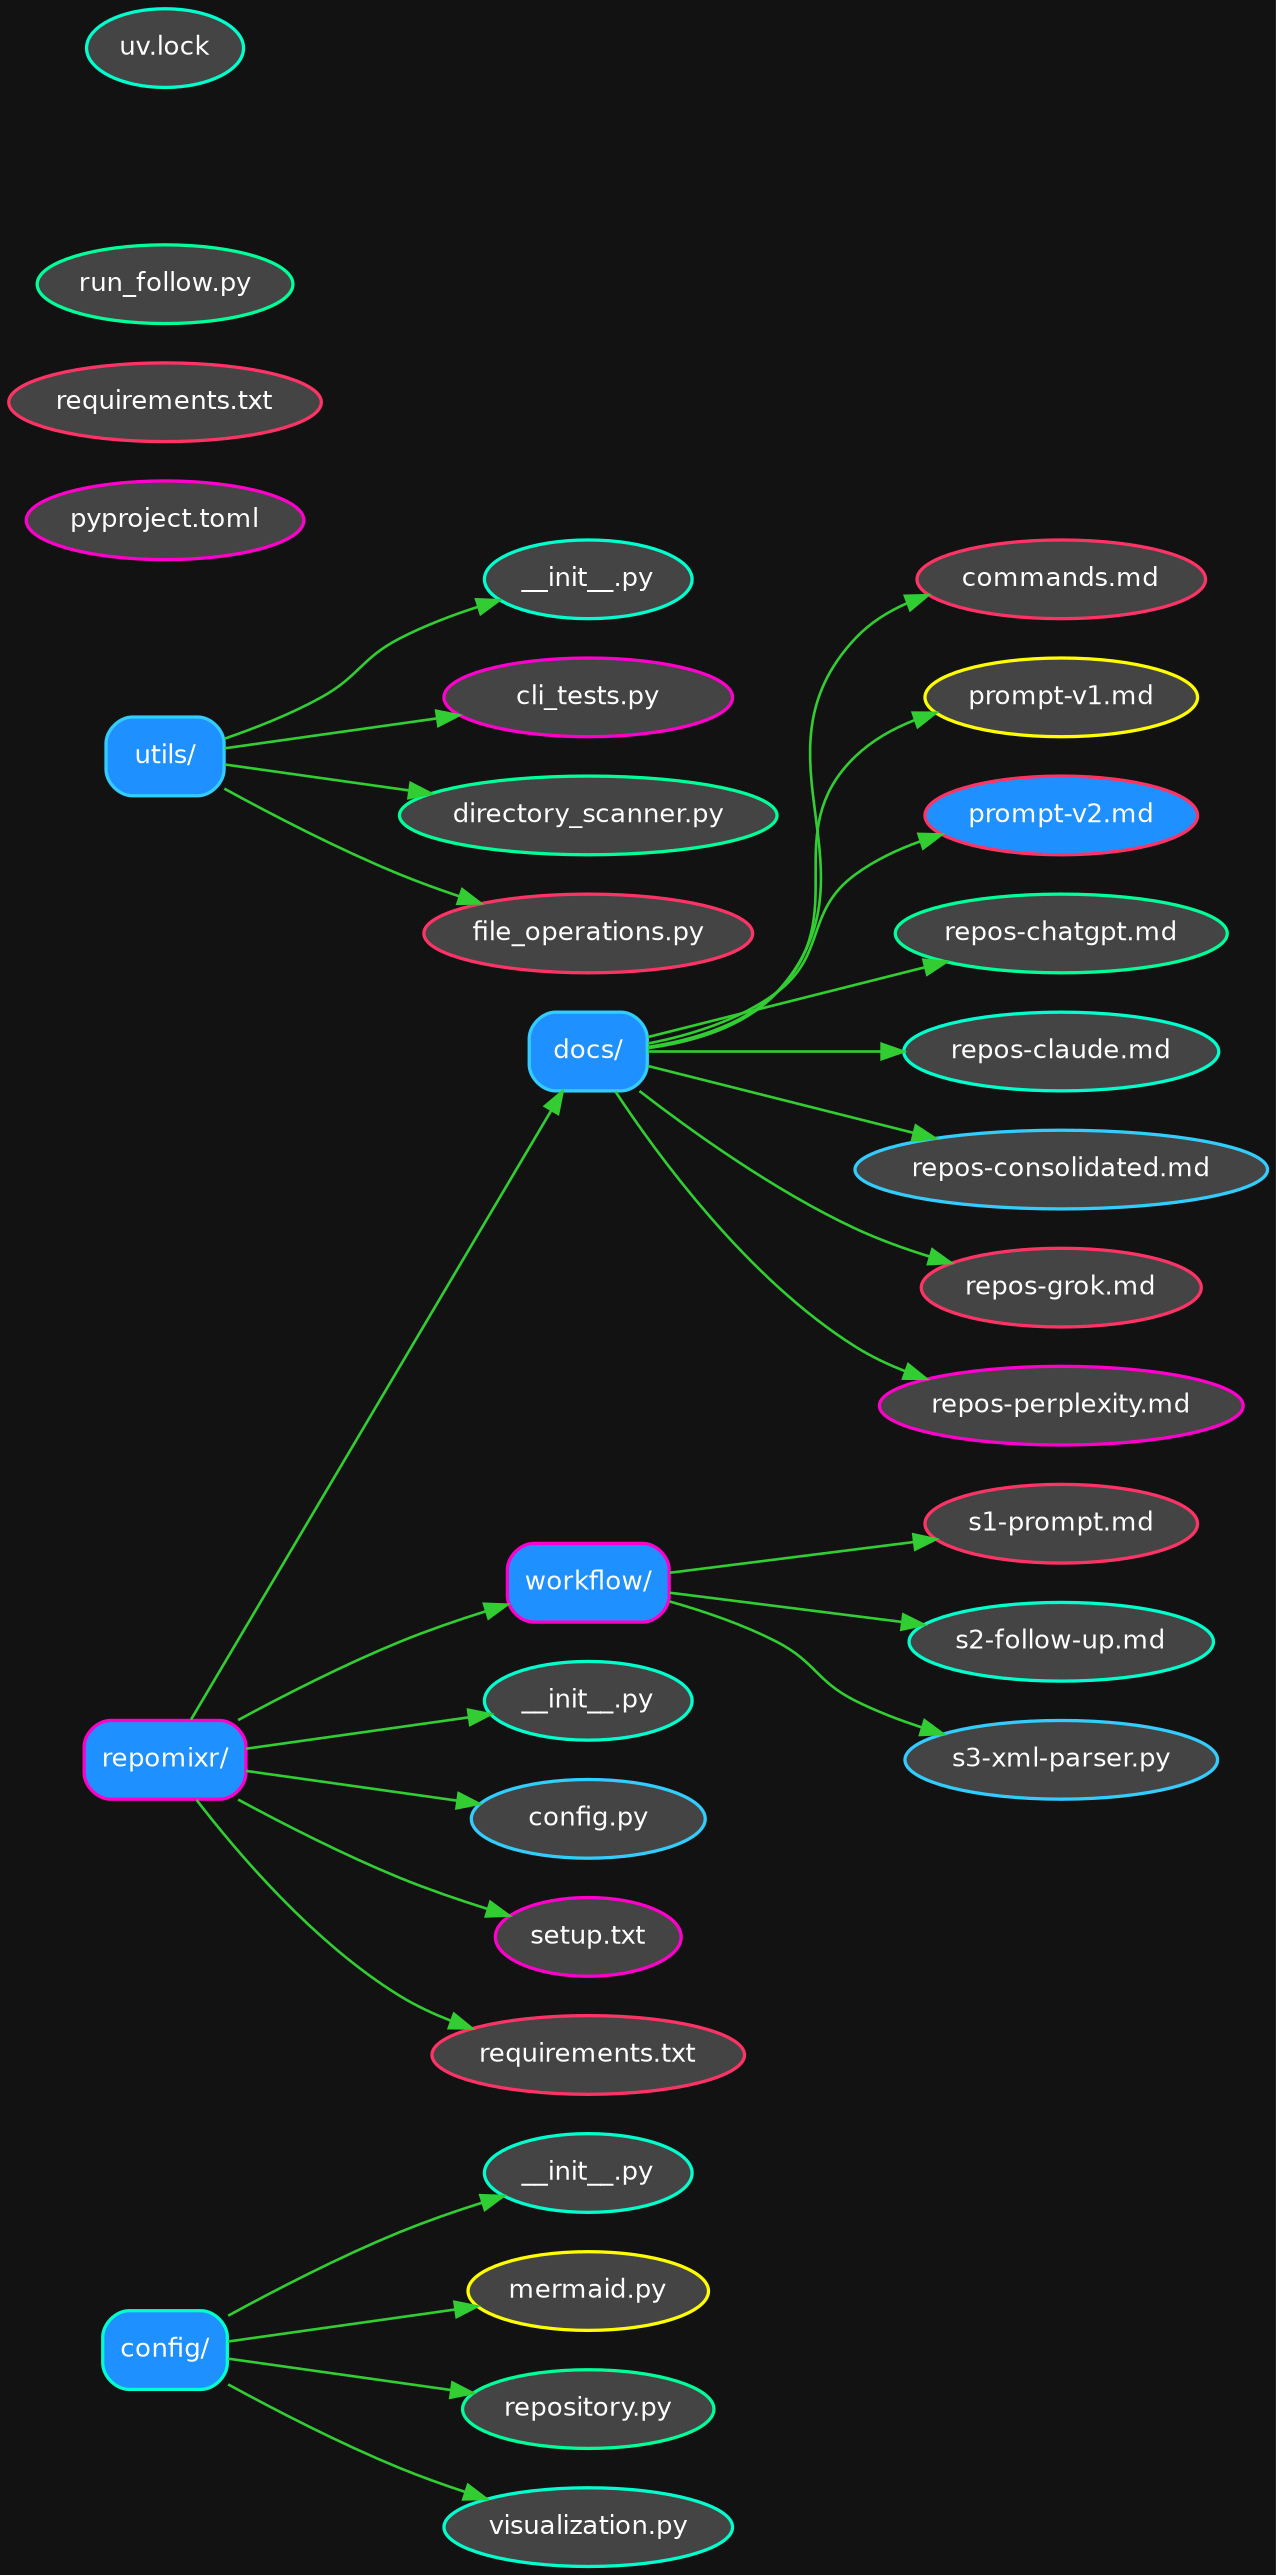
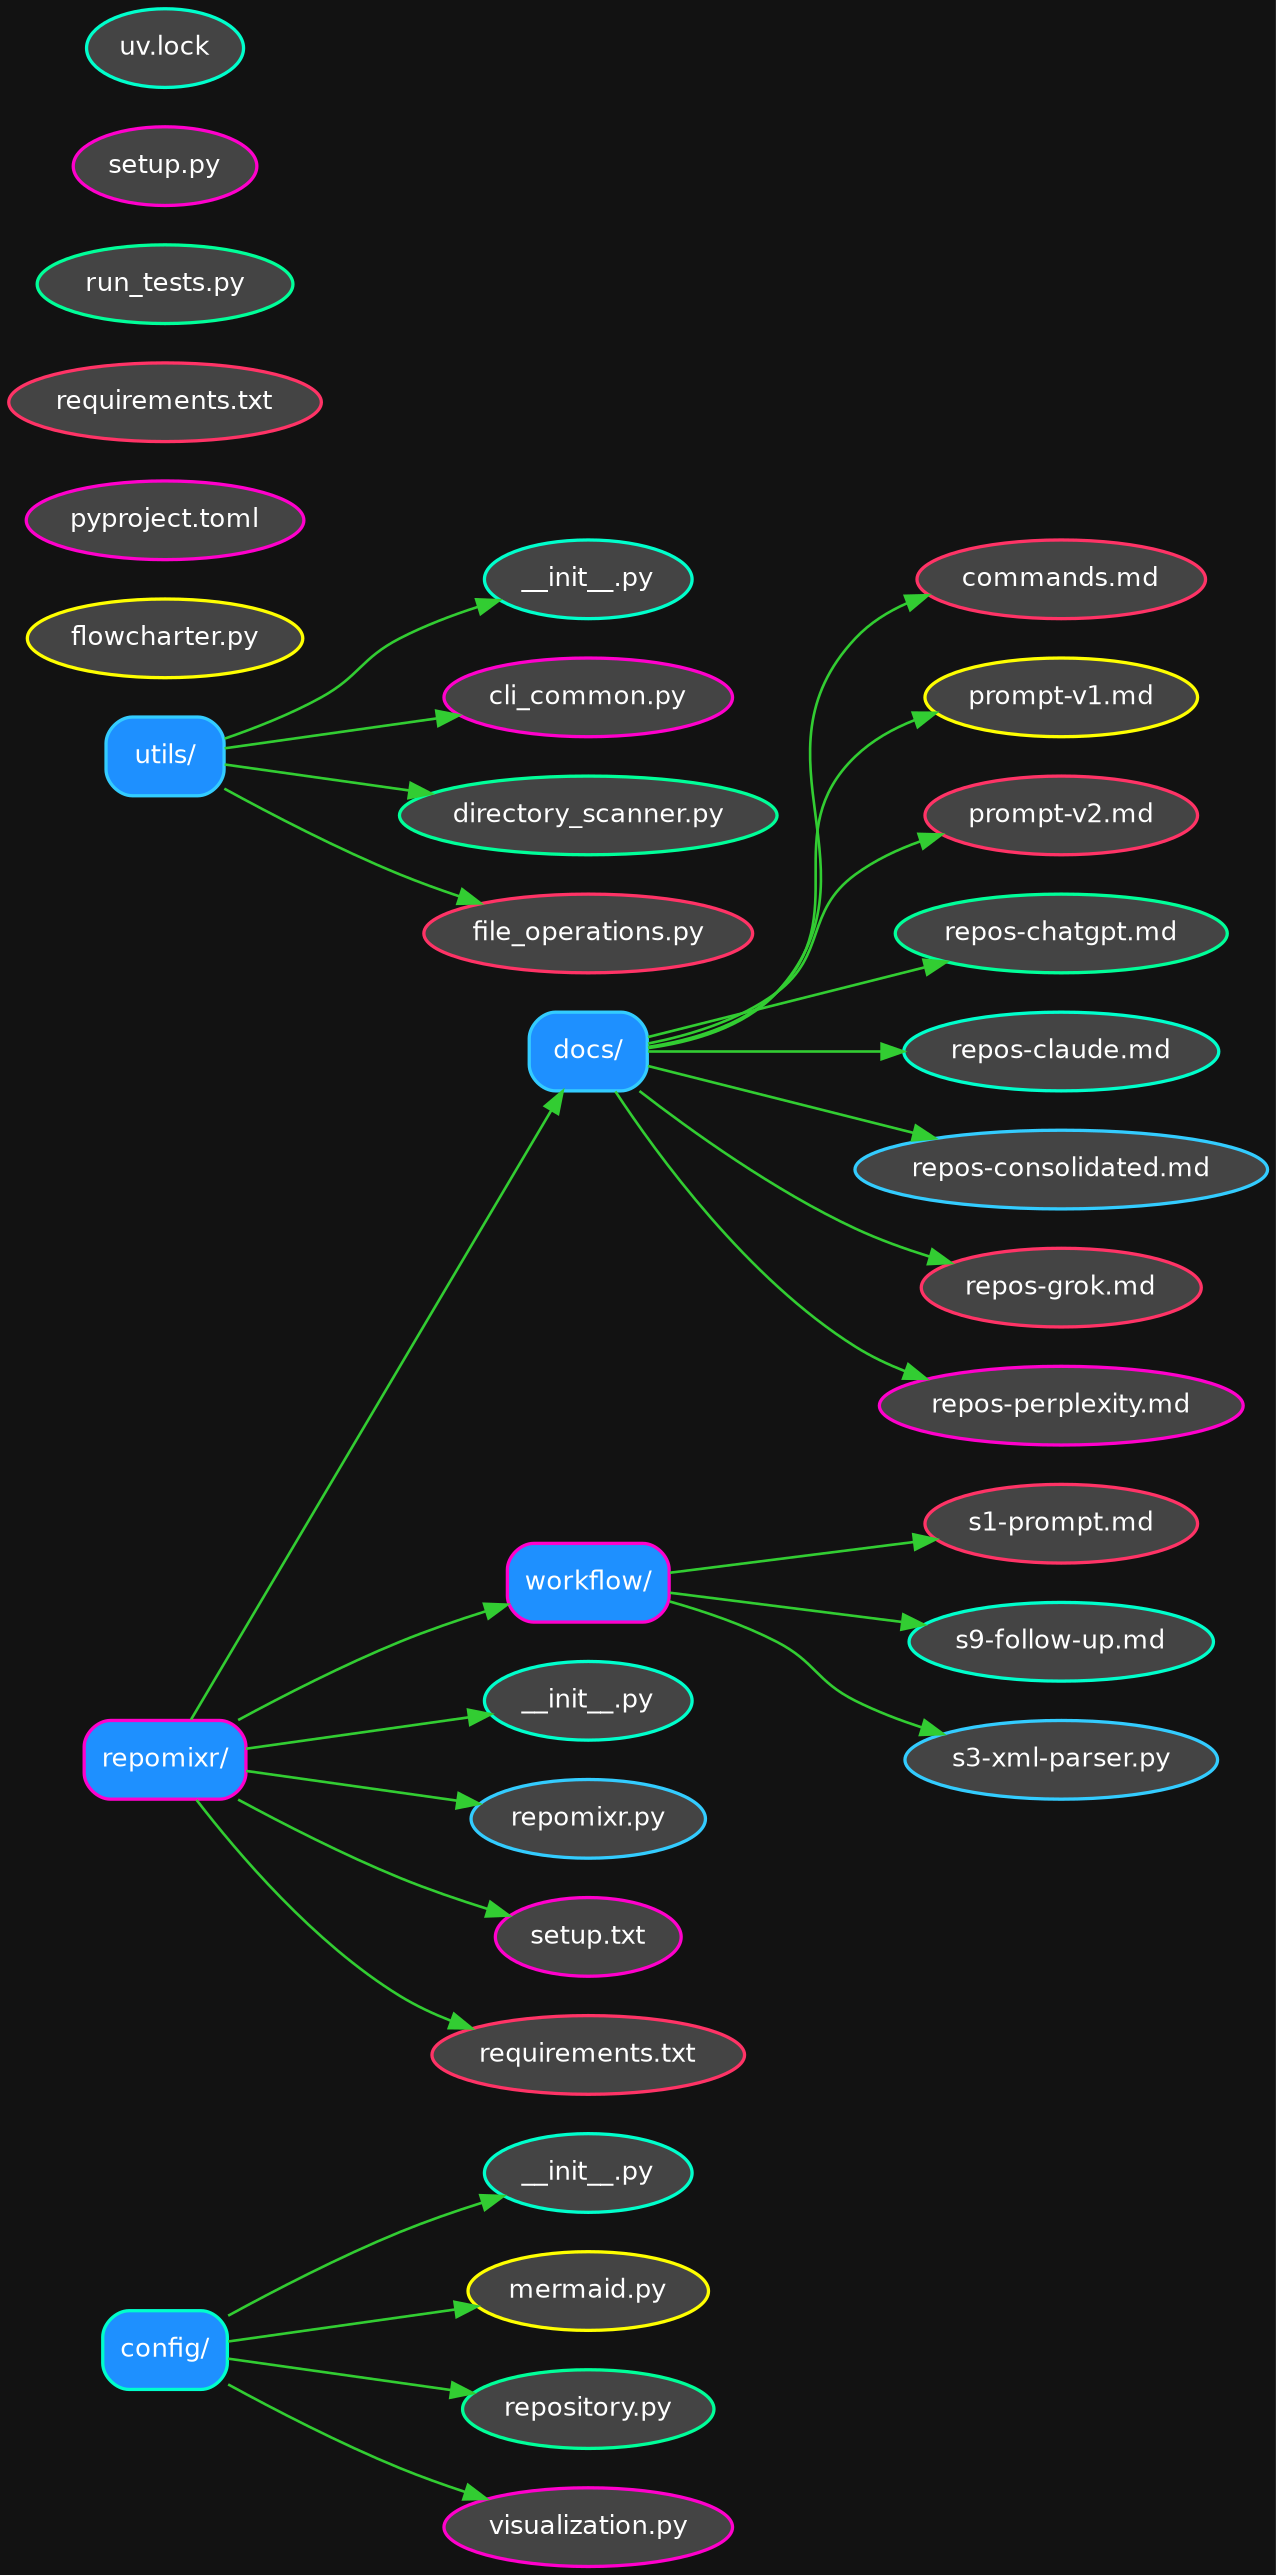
node "setup.py": added
node "run_follow.py": label "run_follow.py" -> "run_tests.py"
node "flowcharter.py": added
node "cli_tests.py": label "cli_tests.py" -> "cli_common.py"
node "prompt-v2.md": fillcolor #1e90ff -> #444444
node "s2-follow-up.md": label "s2-follow-up.md" -> "s9-follow-up.md"
node "config.py": label "config.py" -> "repomixr.py"
node "visualization.py": color #00ffcc -> #ff00cc
